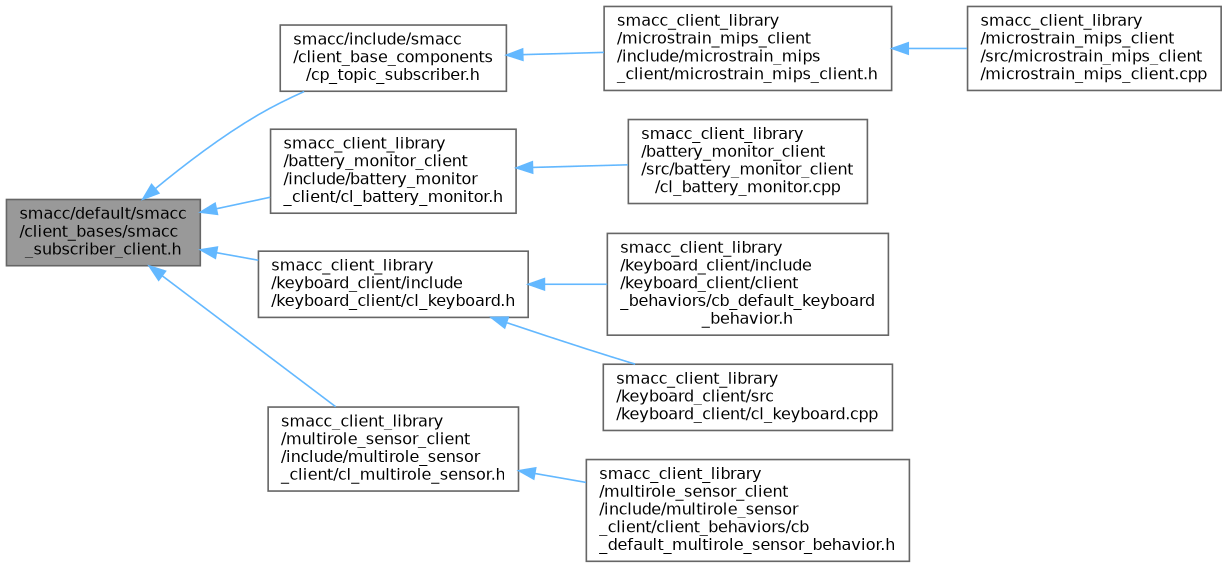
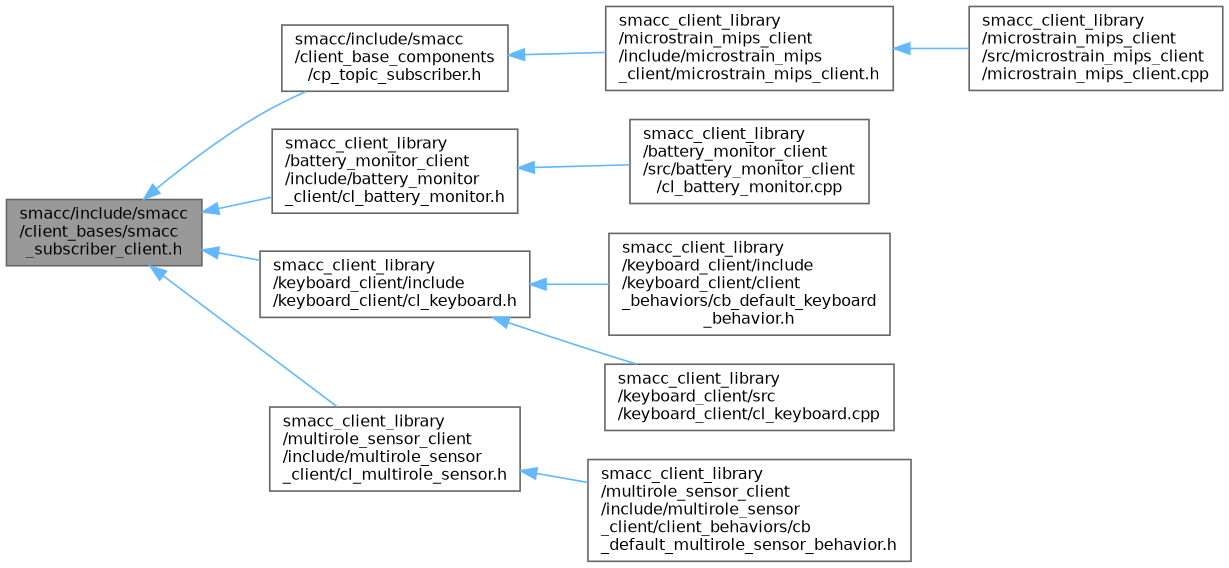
node "smacc/default/smacc /client_bases/smacc _subscriber_client.h": label "smacc/default/smacc /client_bases/smacc _subscriber_client.h" -> "smacc/include/smacc /client_bases/smacc _subscriber_client.h"
